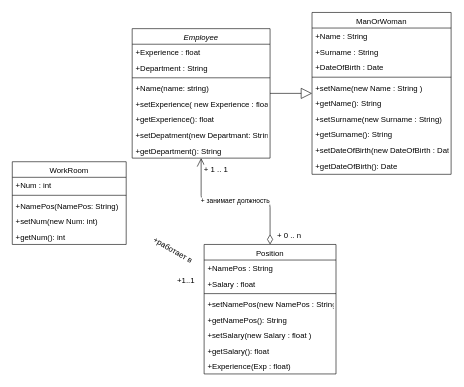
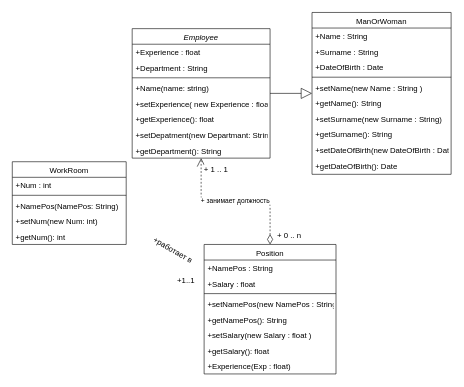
edge "Employee" -- "Position": style solid -> dashed
